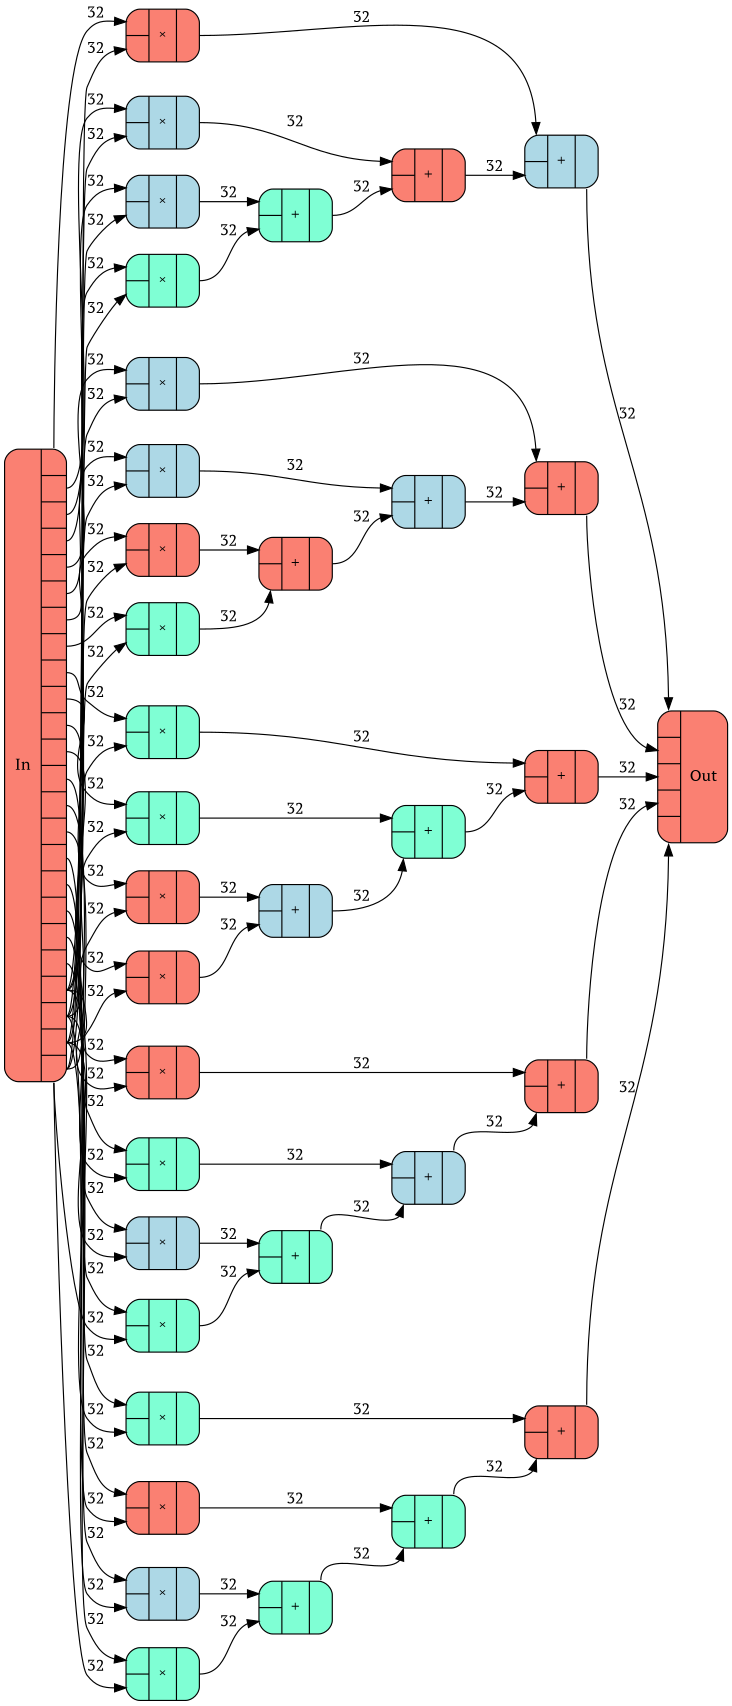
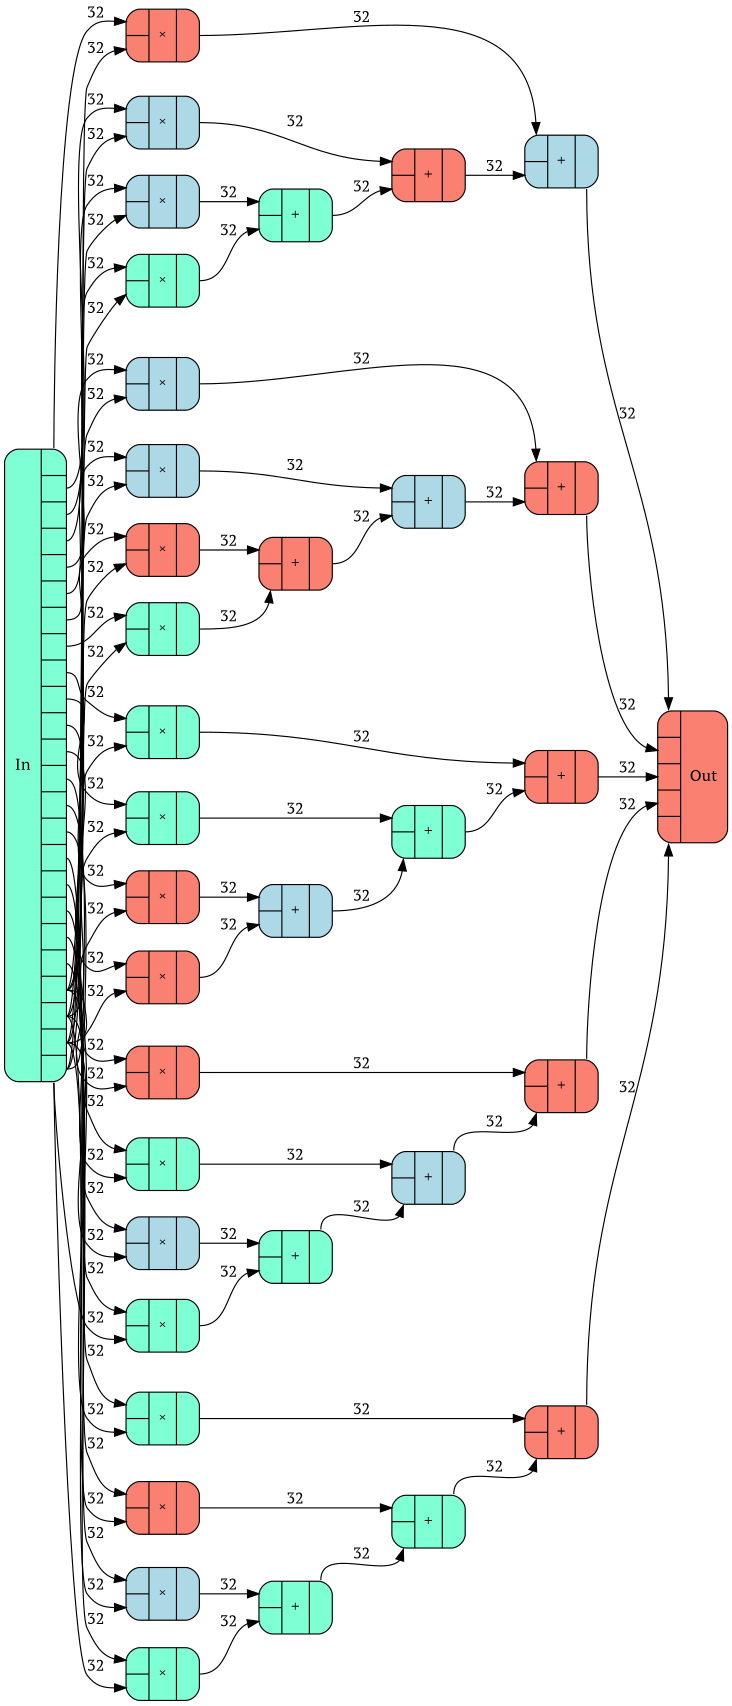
node "In": fillcolor salmon -> aquamarine
